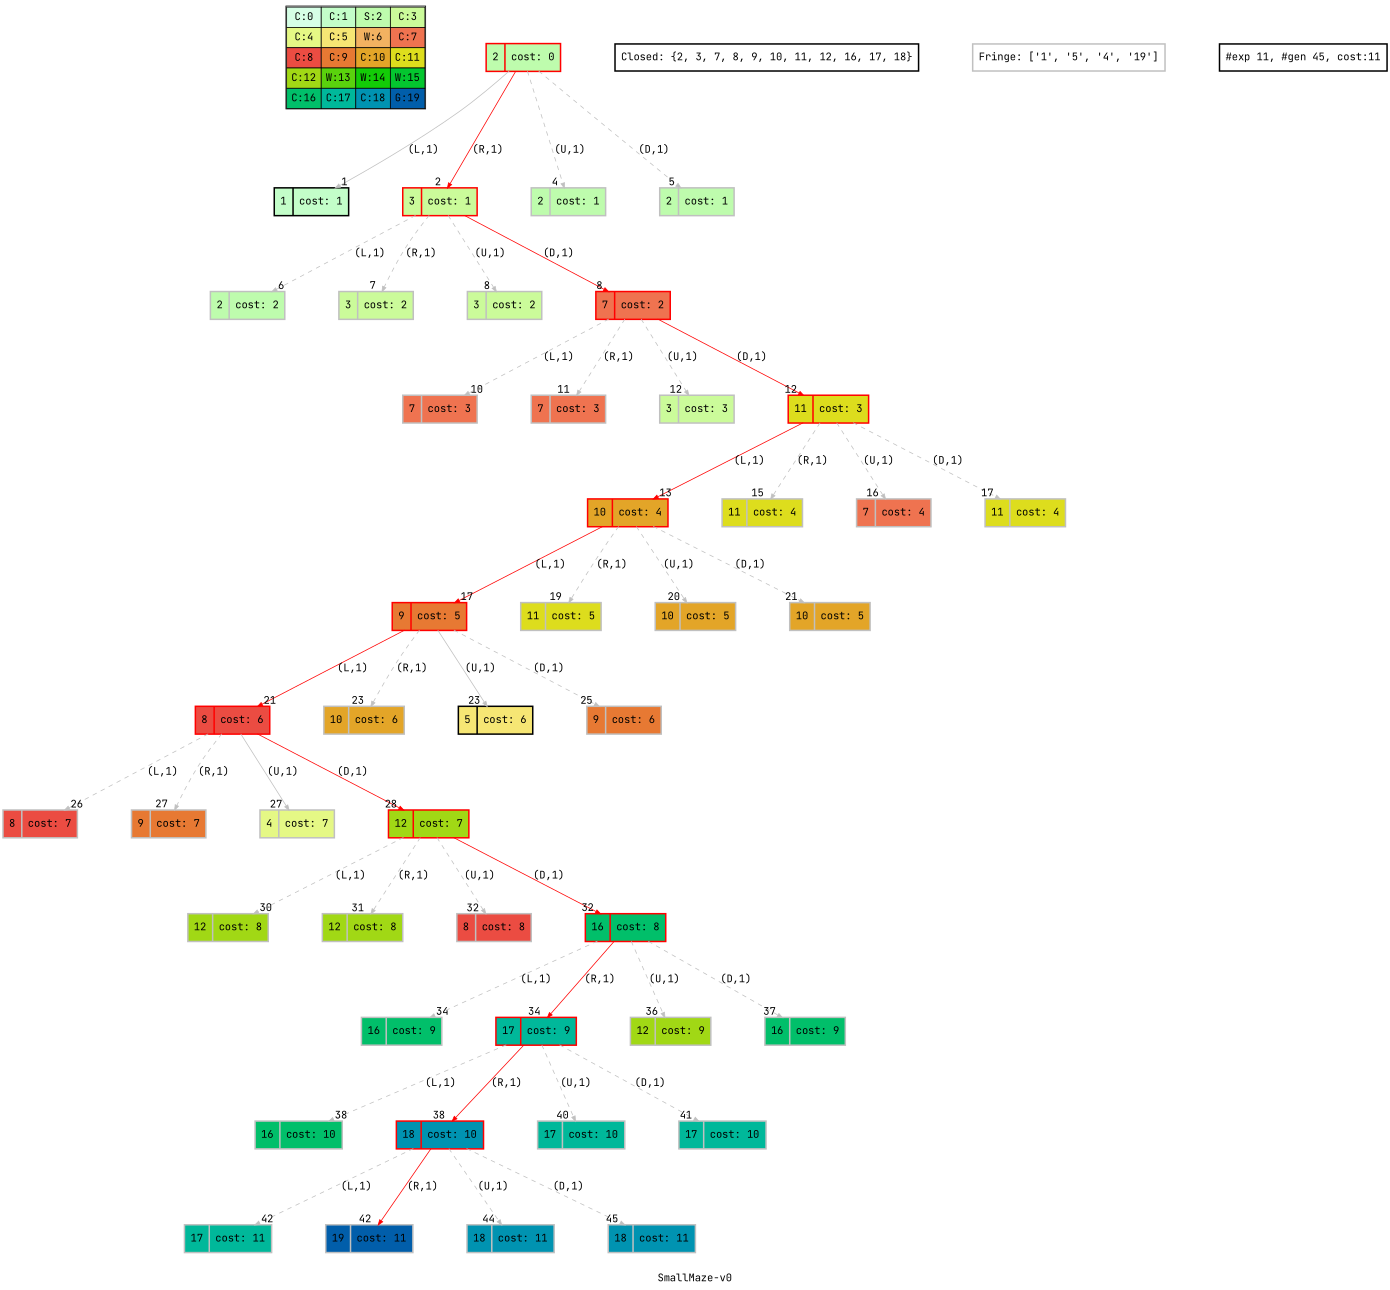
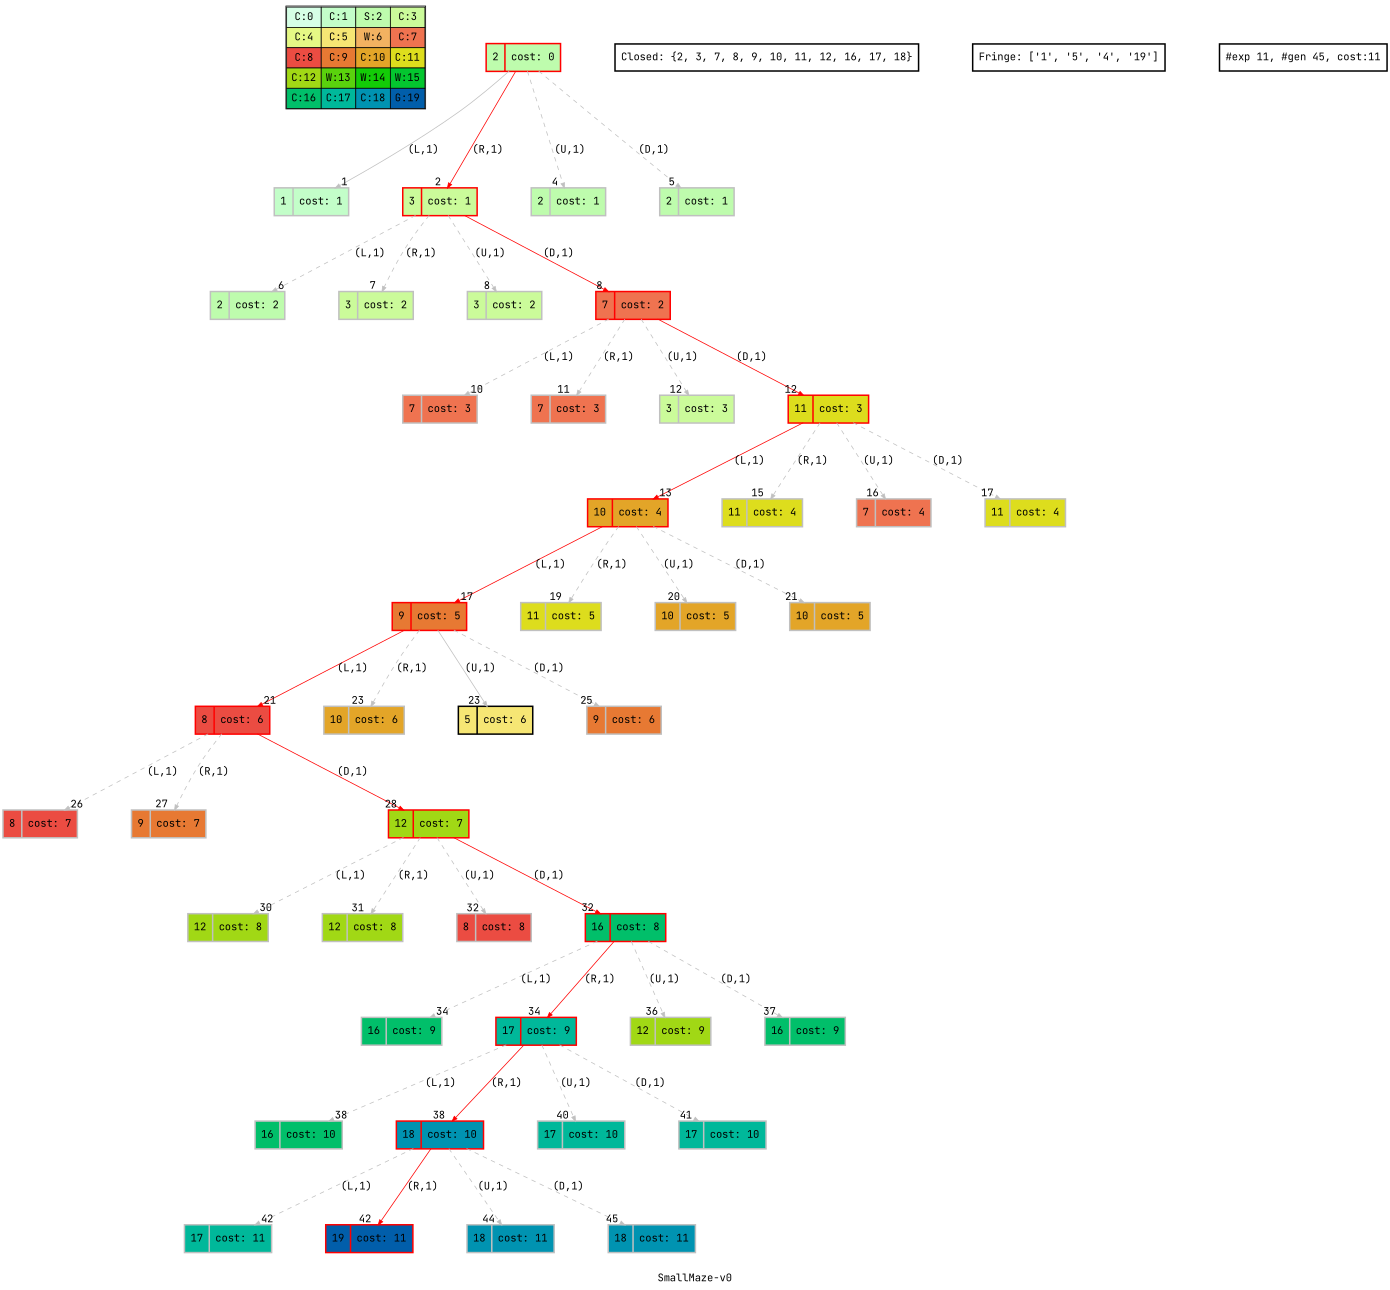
node "Fringe: ['1', '5', '4', '19']": color grey -> black
node "1": color black -> grey
node "4": removed
node "19": color grey -> red
